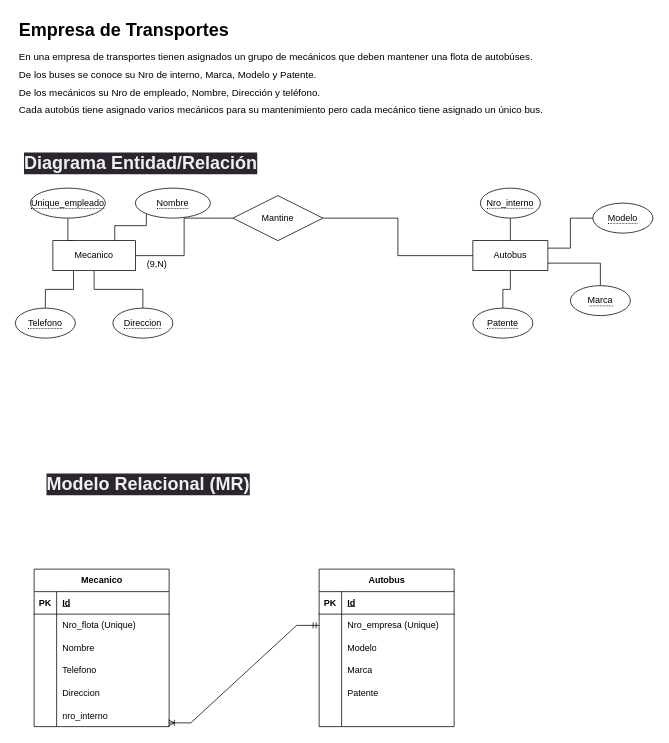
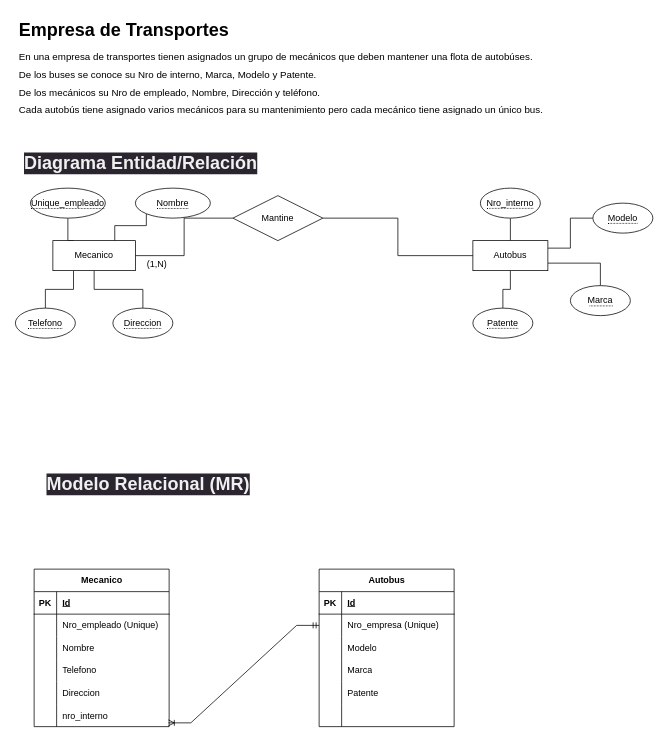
node "(9,N)": label "(9,N)" -> "(1,N)"
node "Nro_flota (Unique)": label "Nro_flota (Unique)" -> "Nro_empleado (Unique)"
